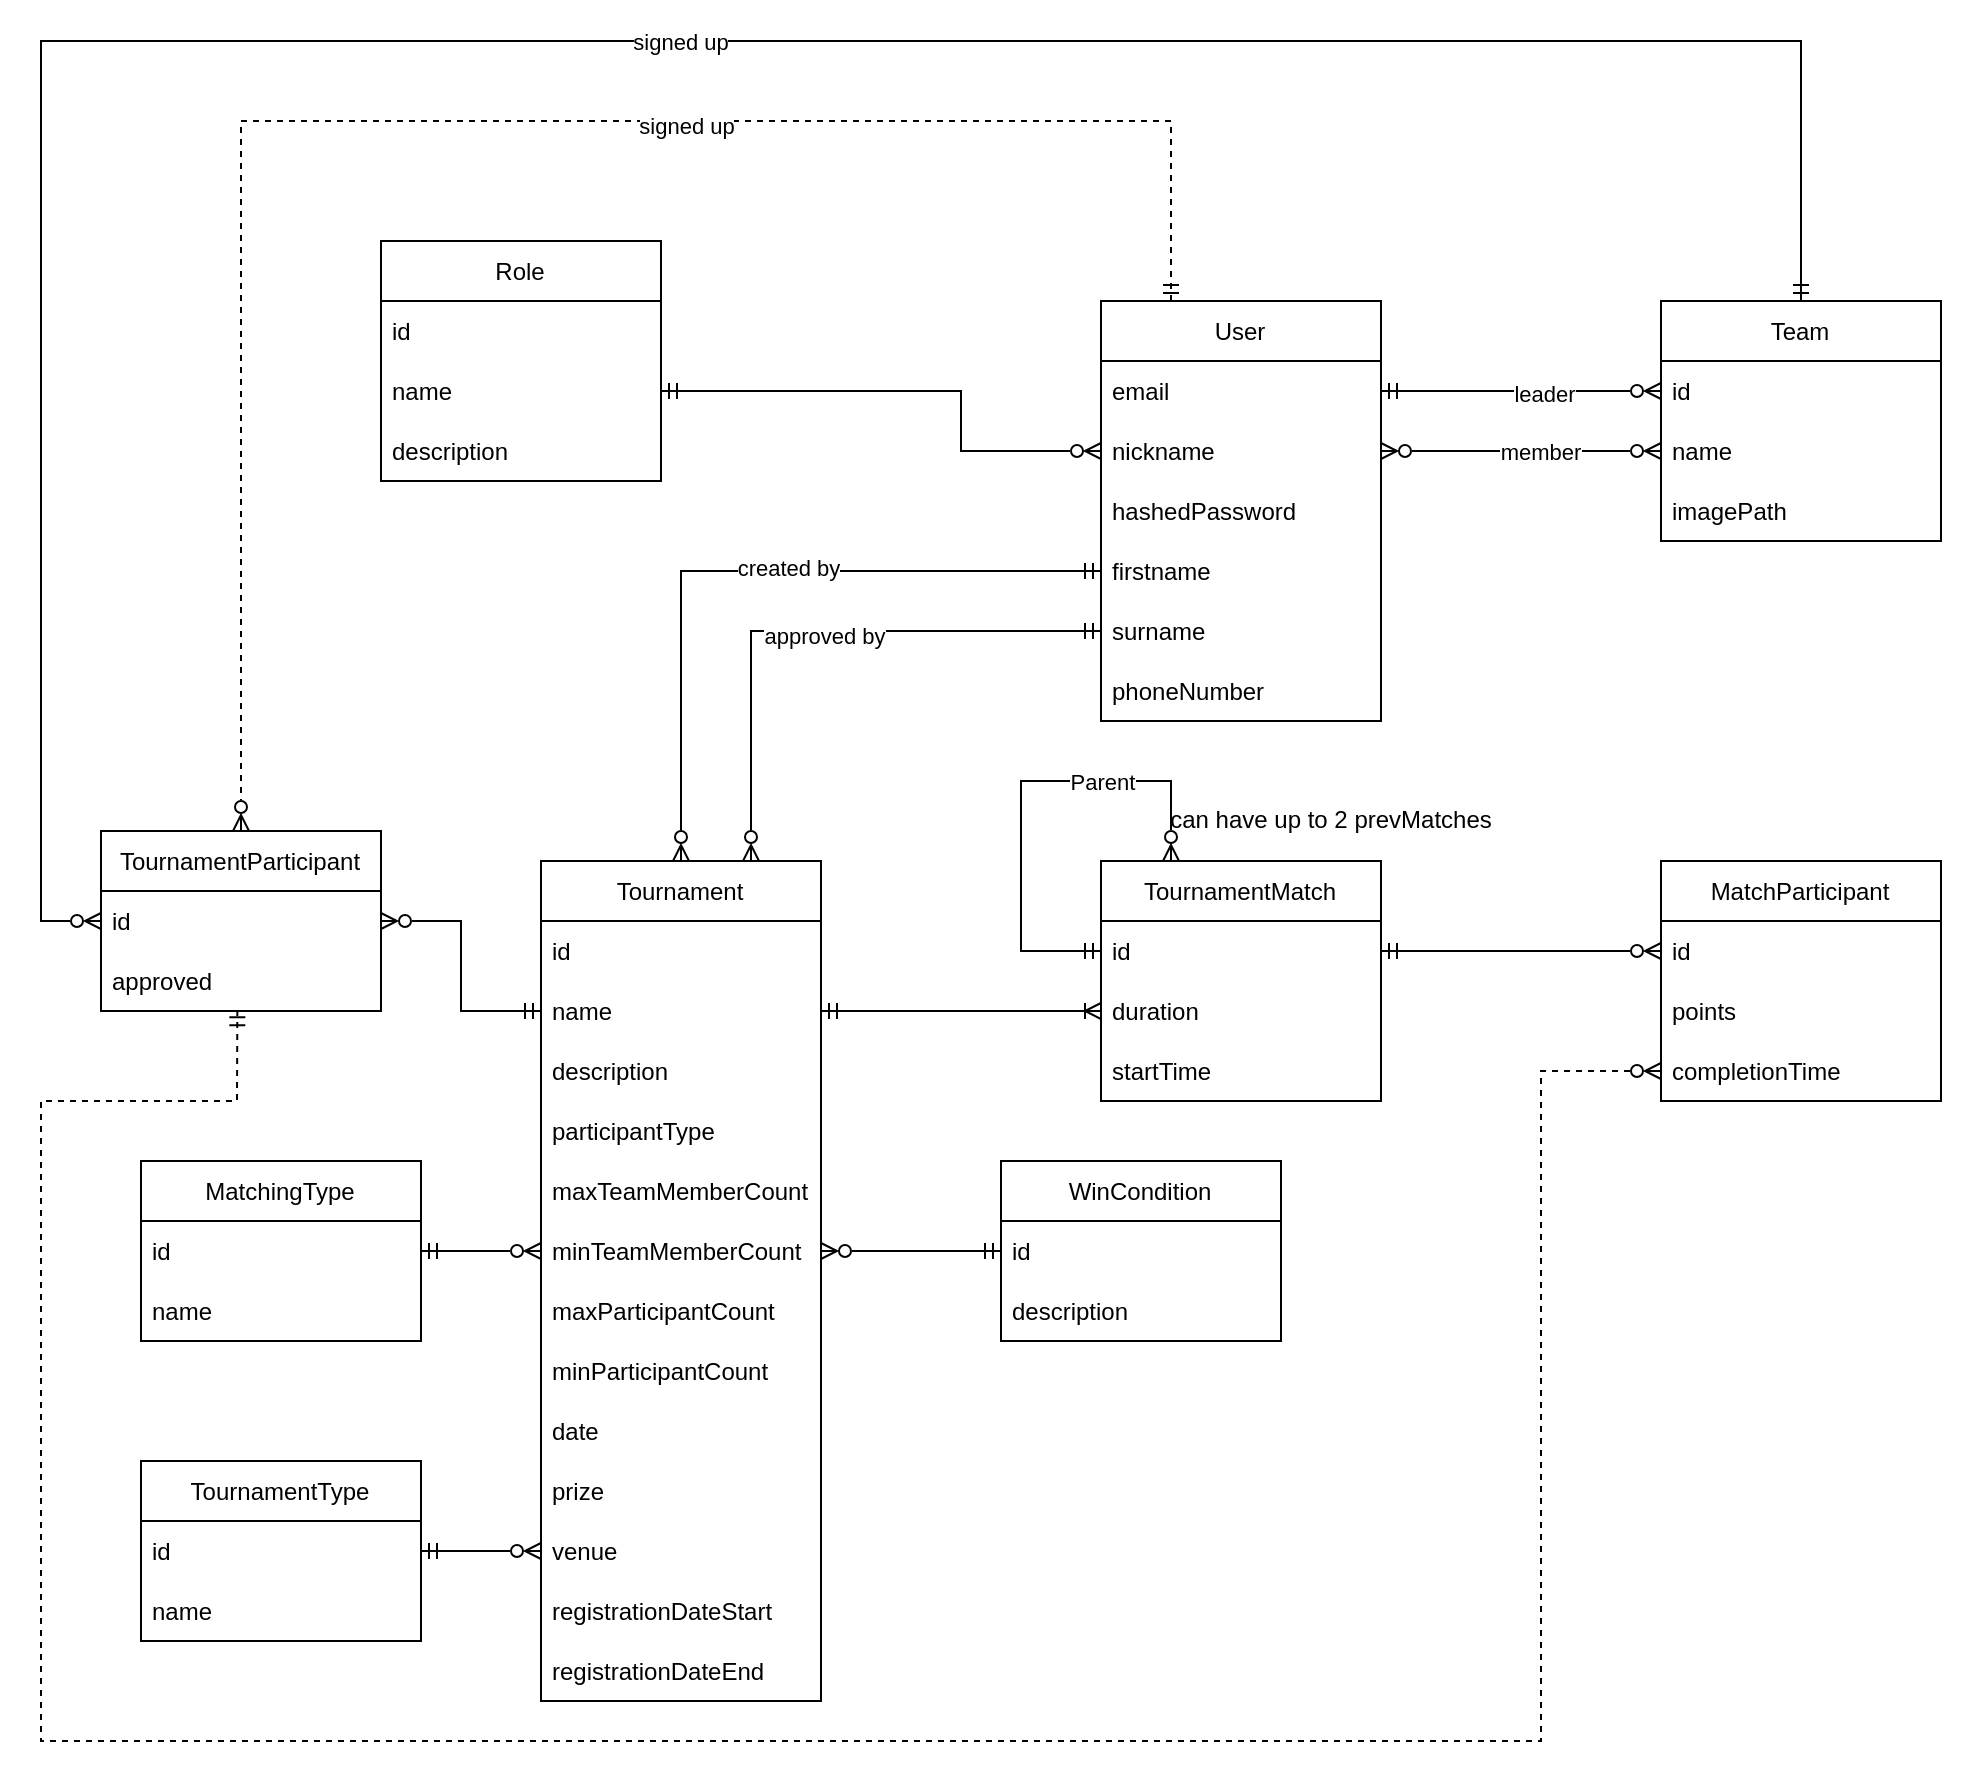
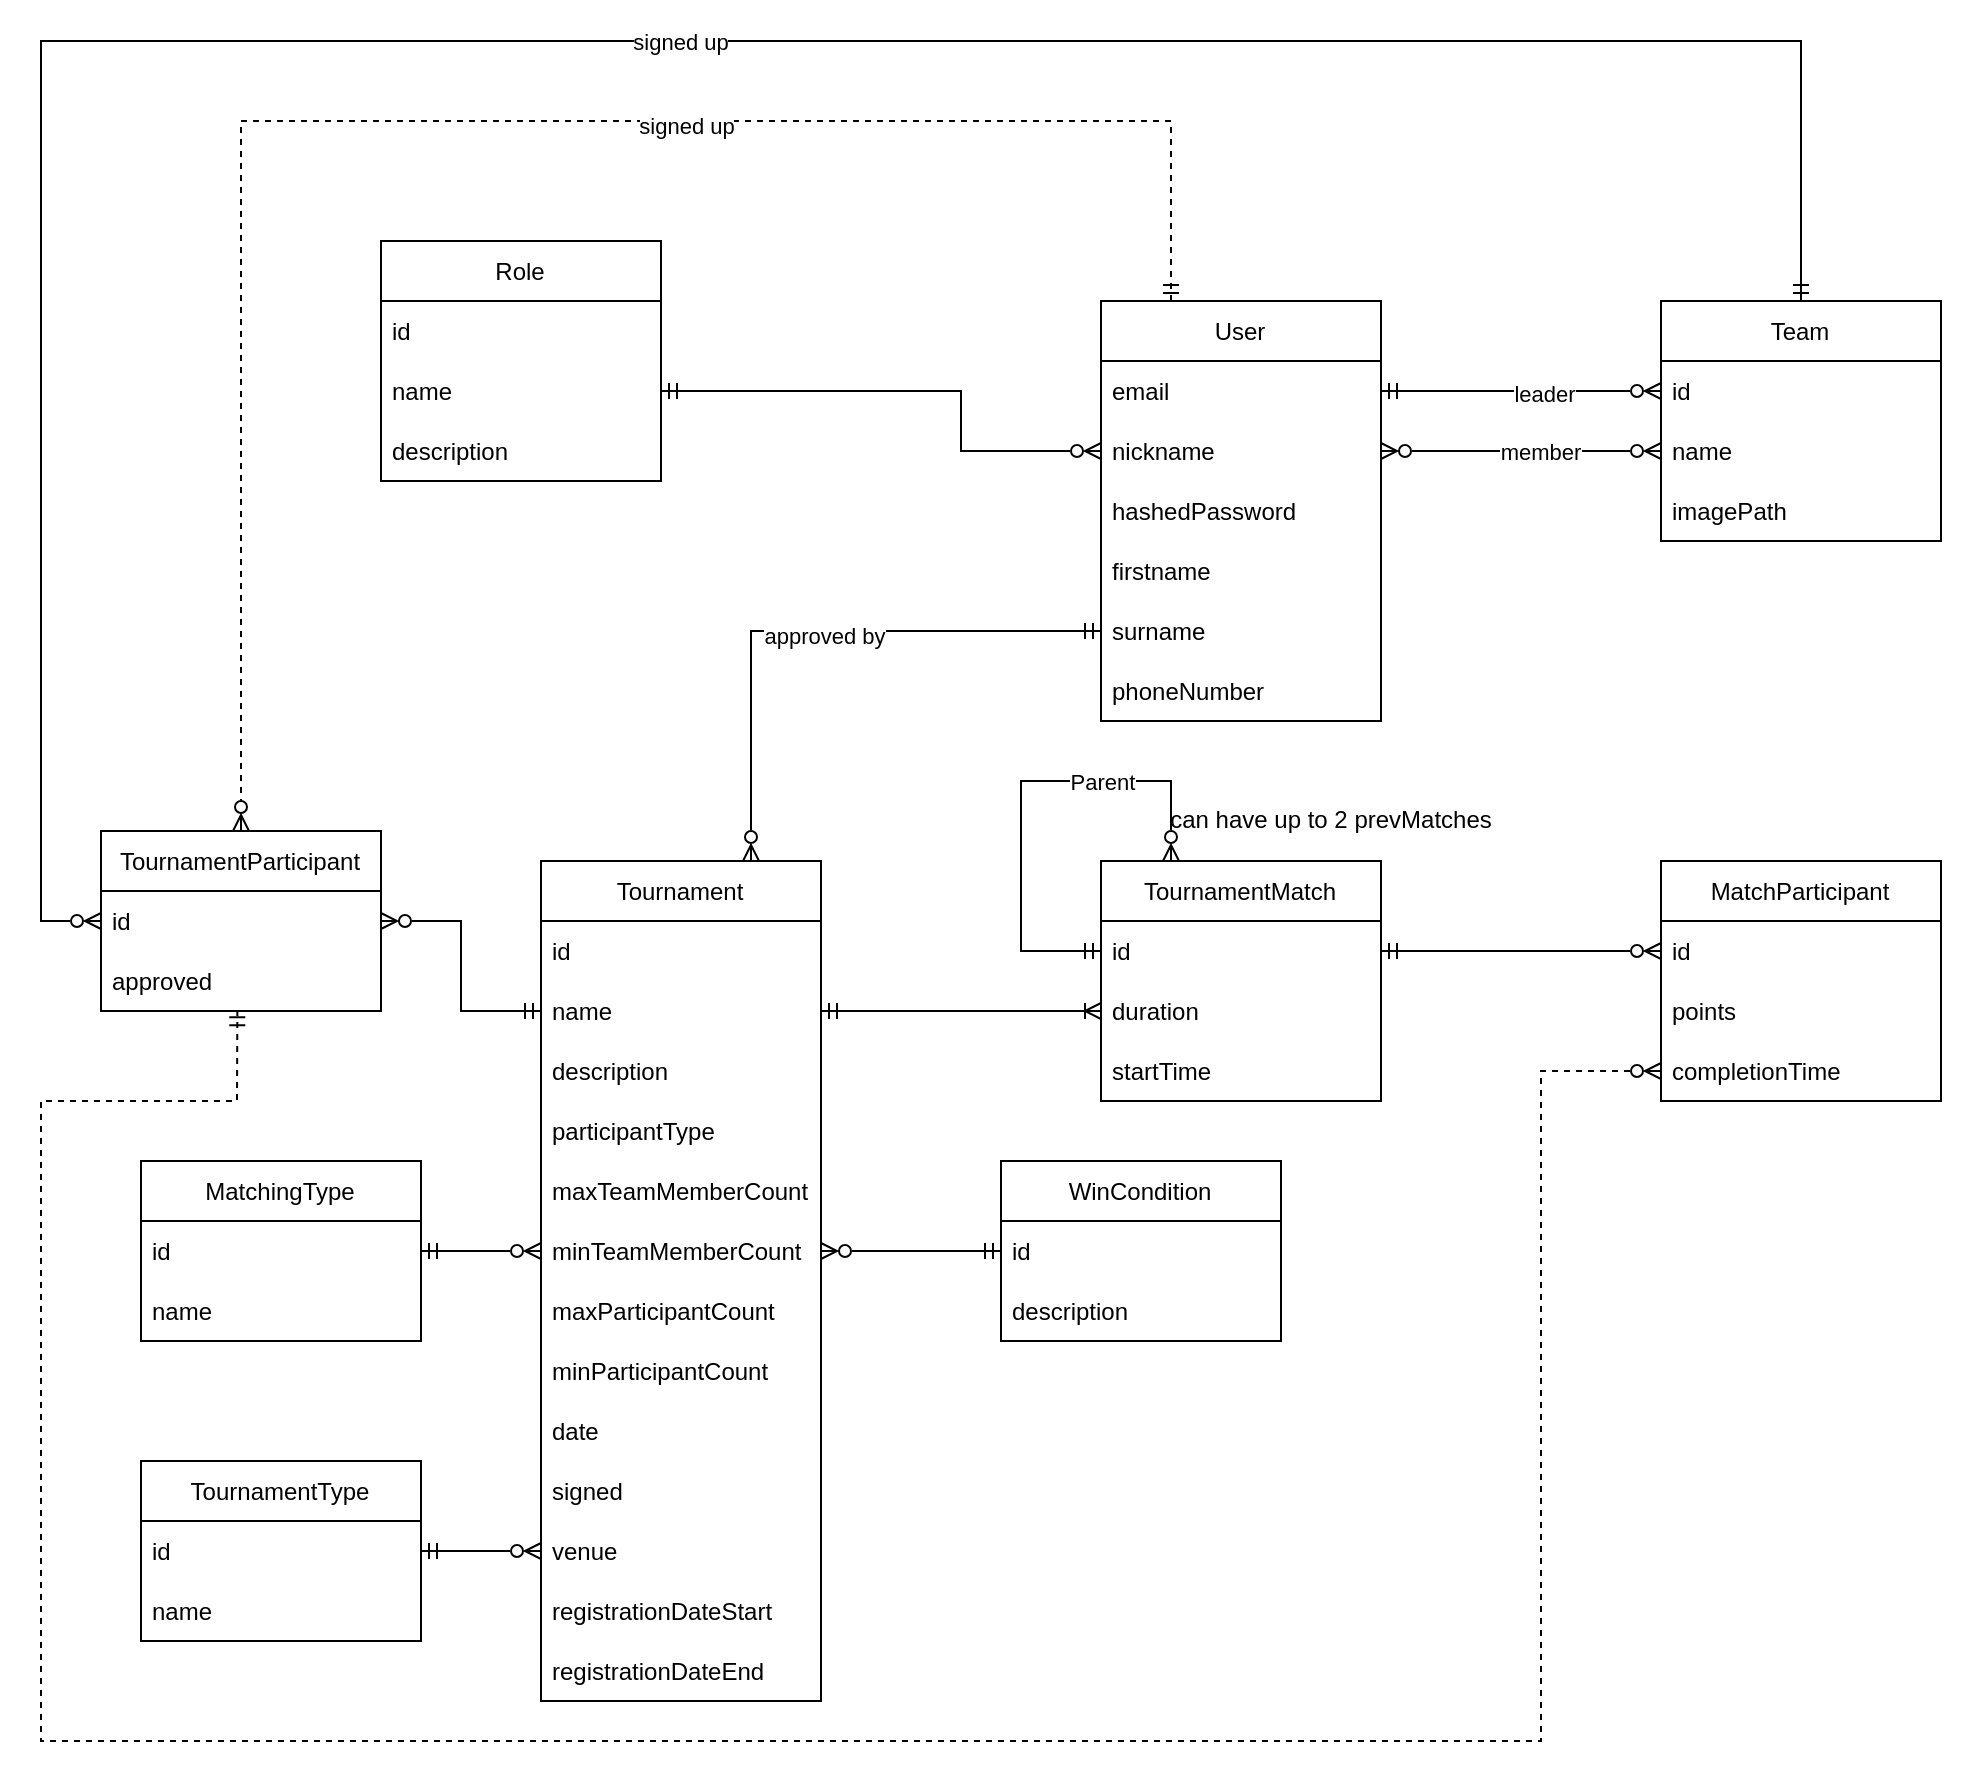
edge "firstname" -- "Tournament": removed, label "created by"
node "prize": label "prize" -> "signed"
